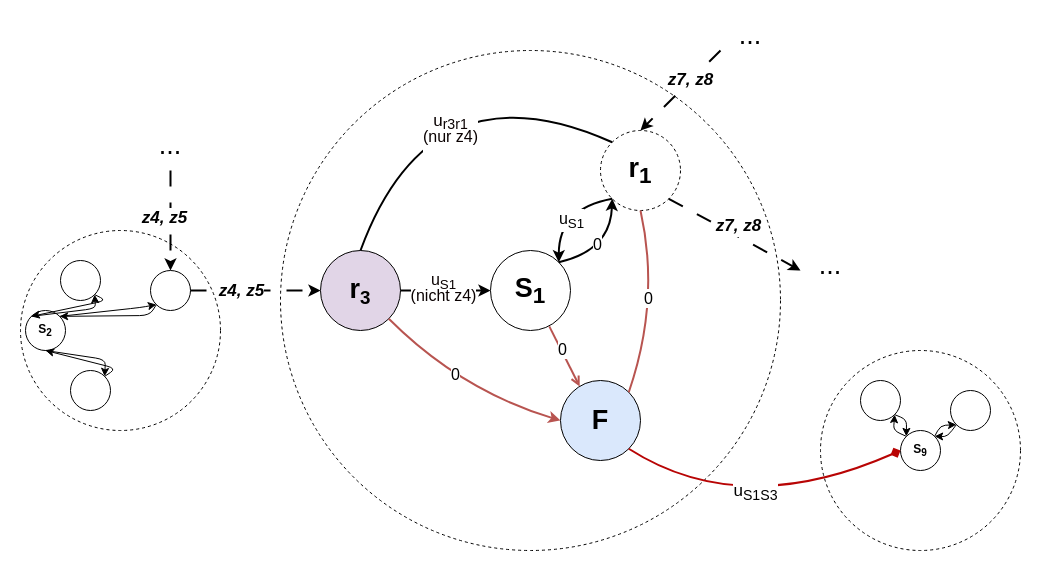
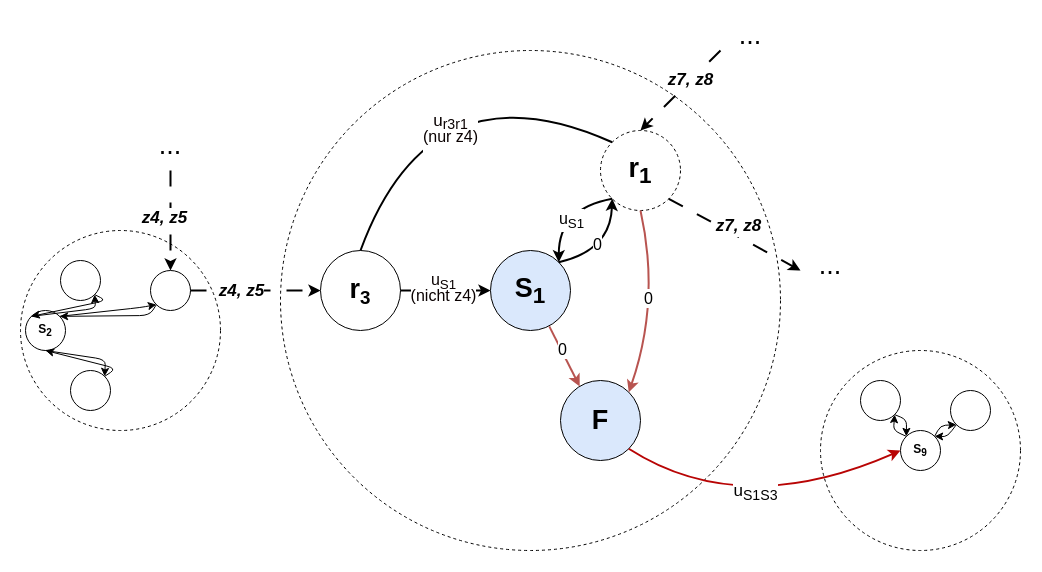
node "r3": fillcolor #e1d5e7 -> #ffffff
node "S1": fillcolor #ffffff -> #dae8fc
edge "S1" -> "F": arrowhead open -> classic
edge "r3" -> "F": removed, label "0"
edge "r1" -- "F": arrowhead none -> classic
edge "F" -> "S9": arrowhead diamond -> classic
